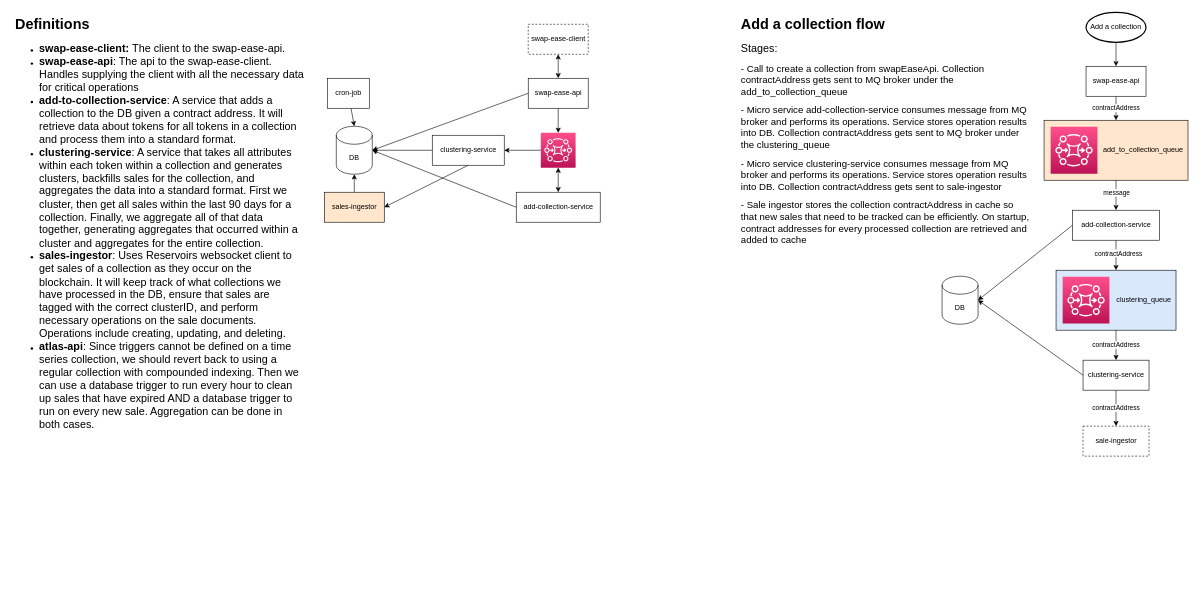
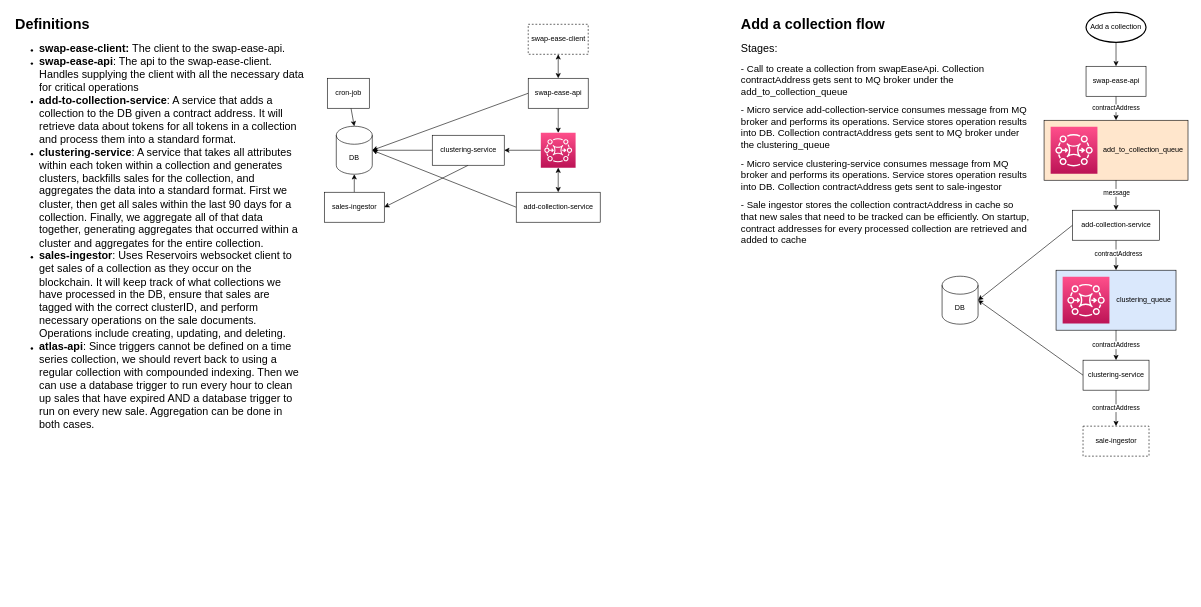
node "sales-ingestor": fillcolor #ffe6cc -> #ffffff
